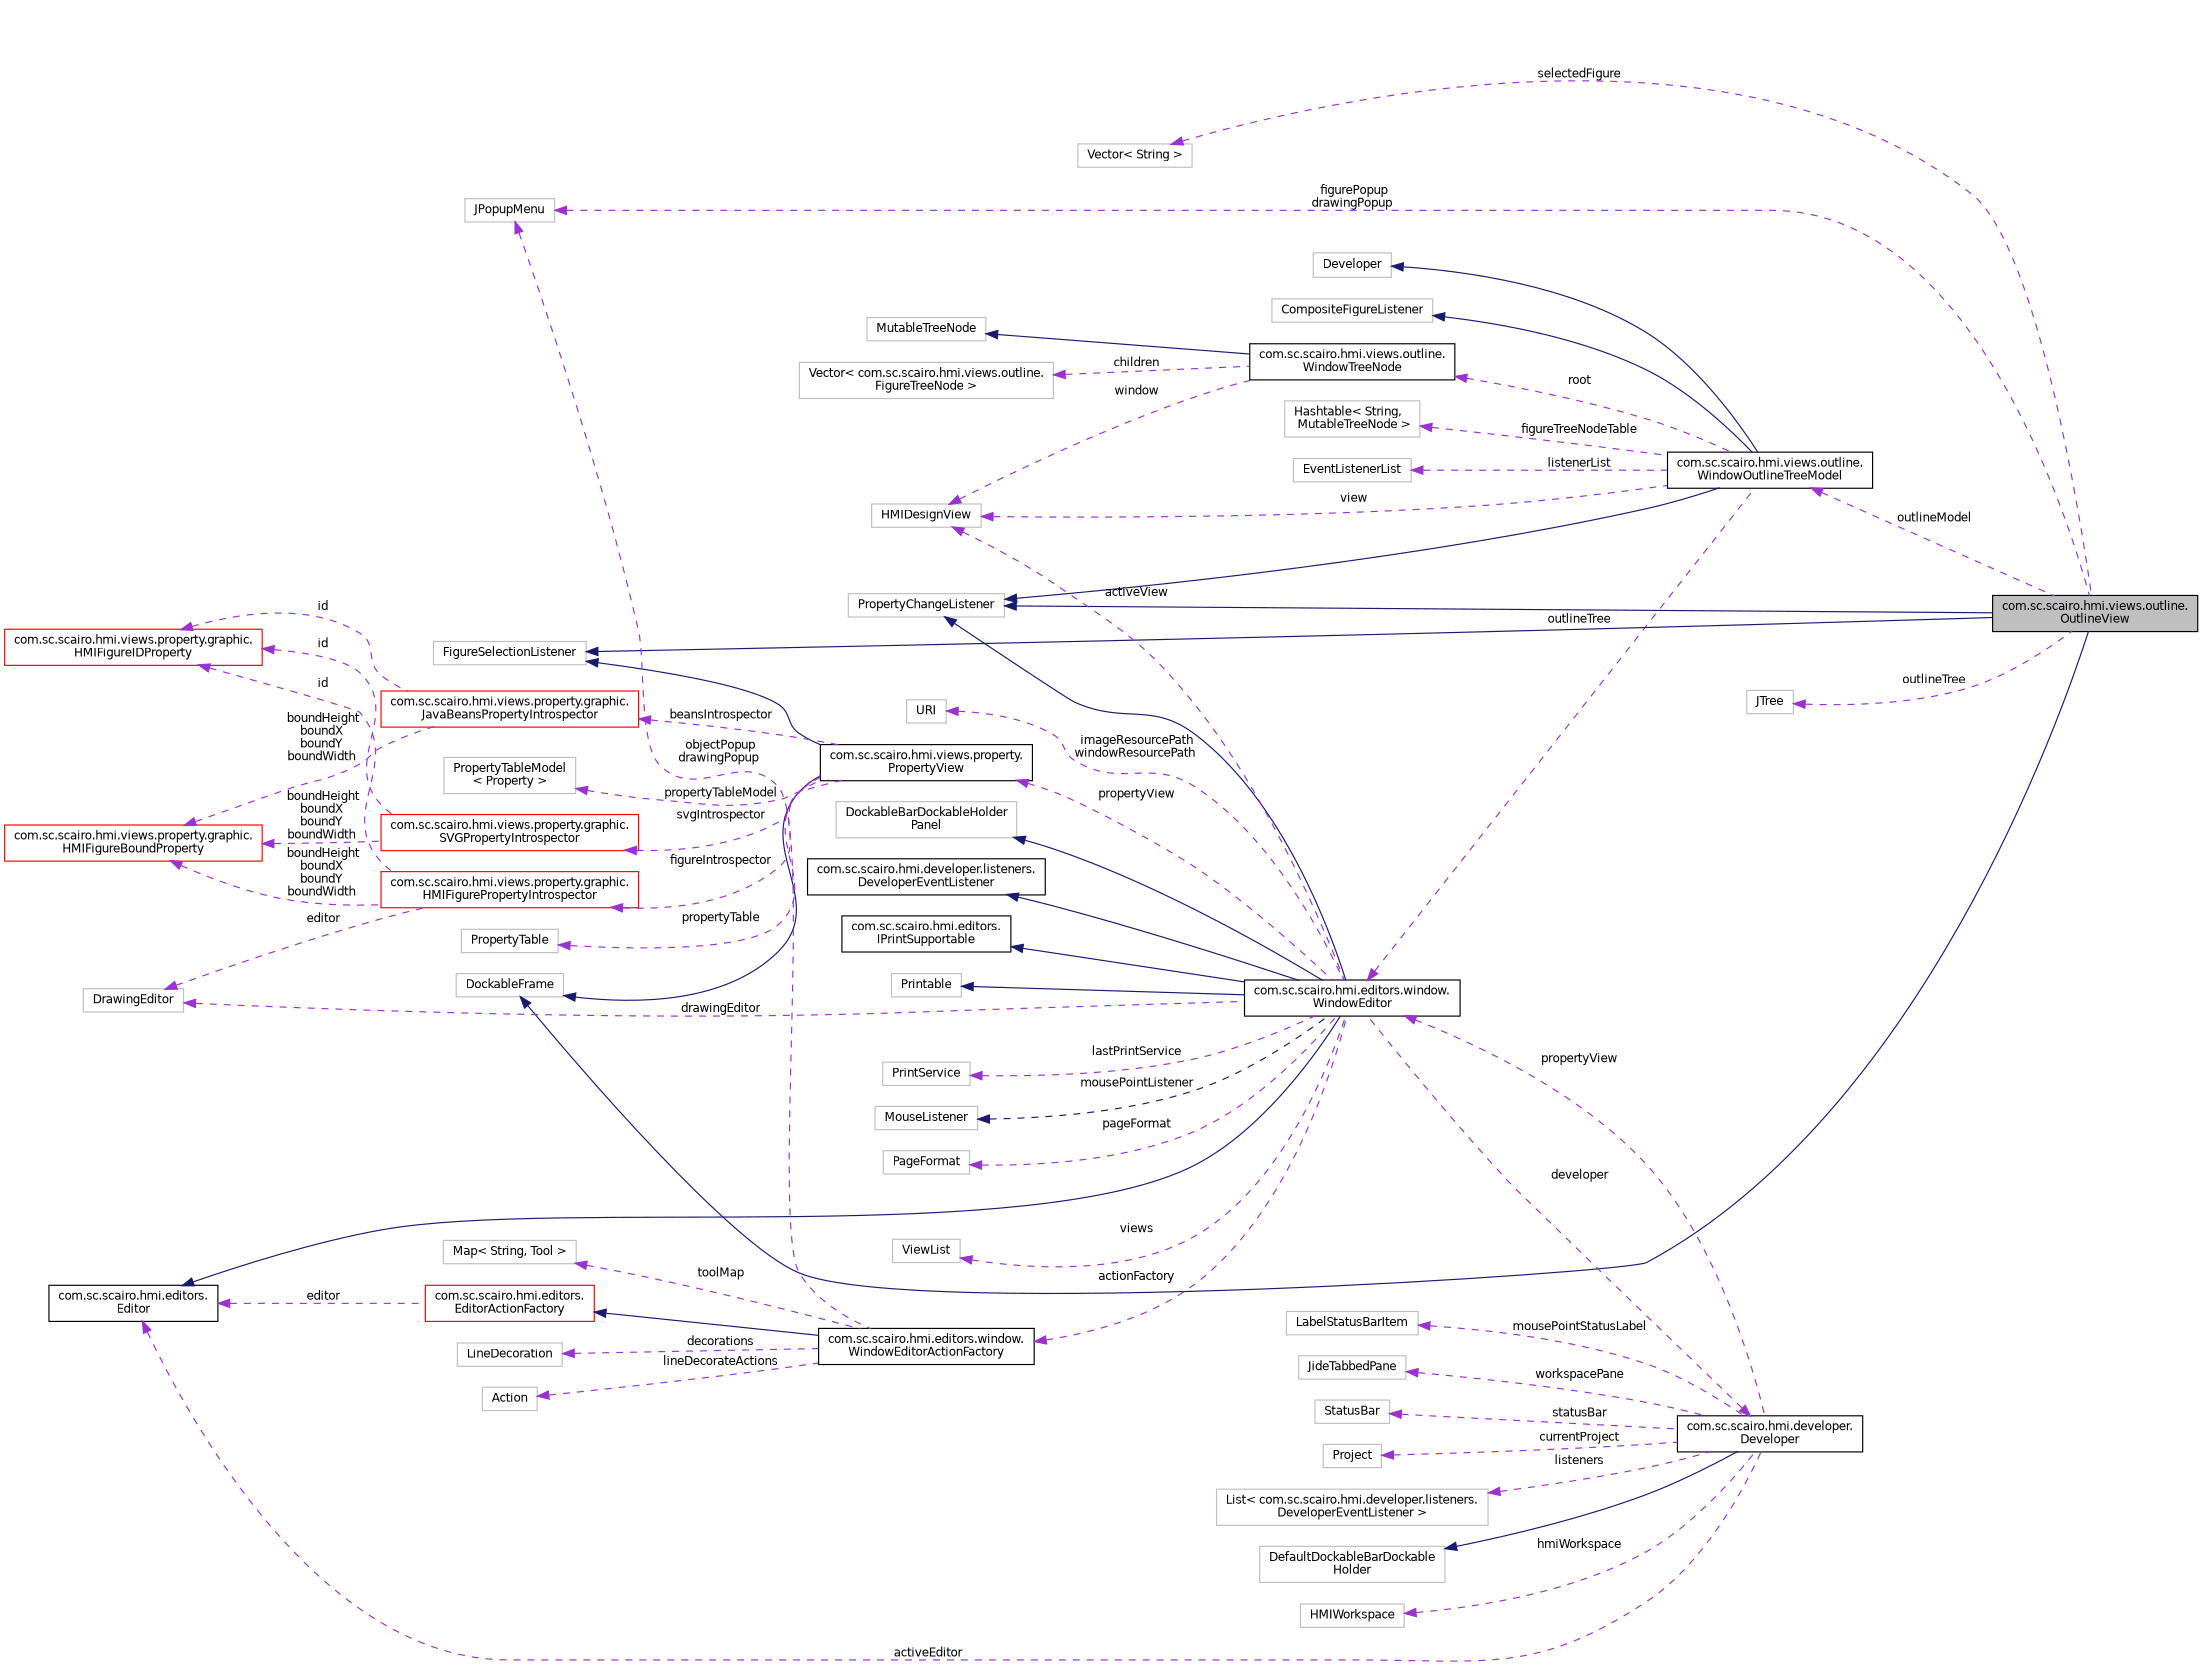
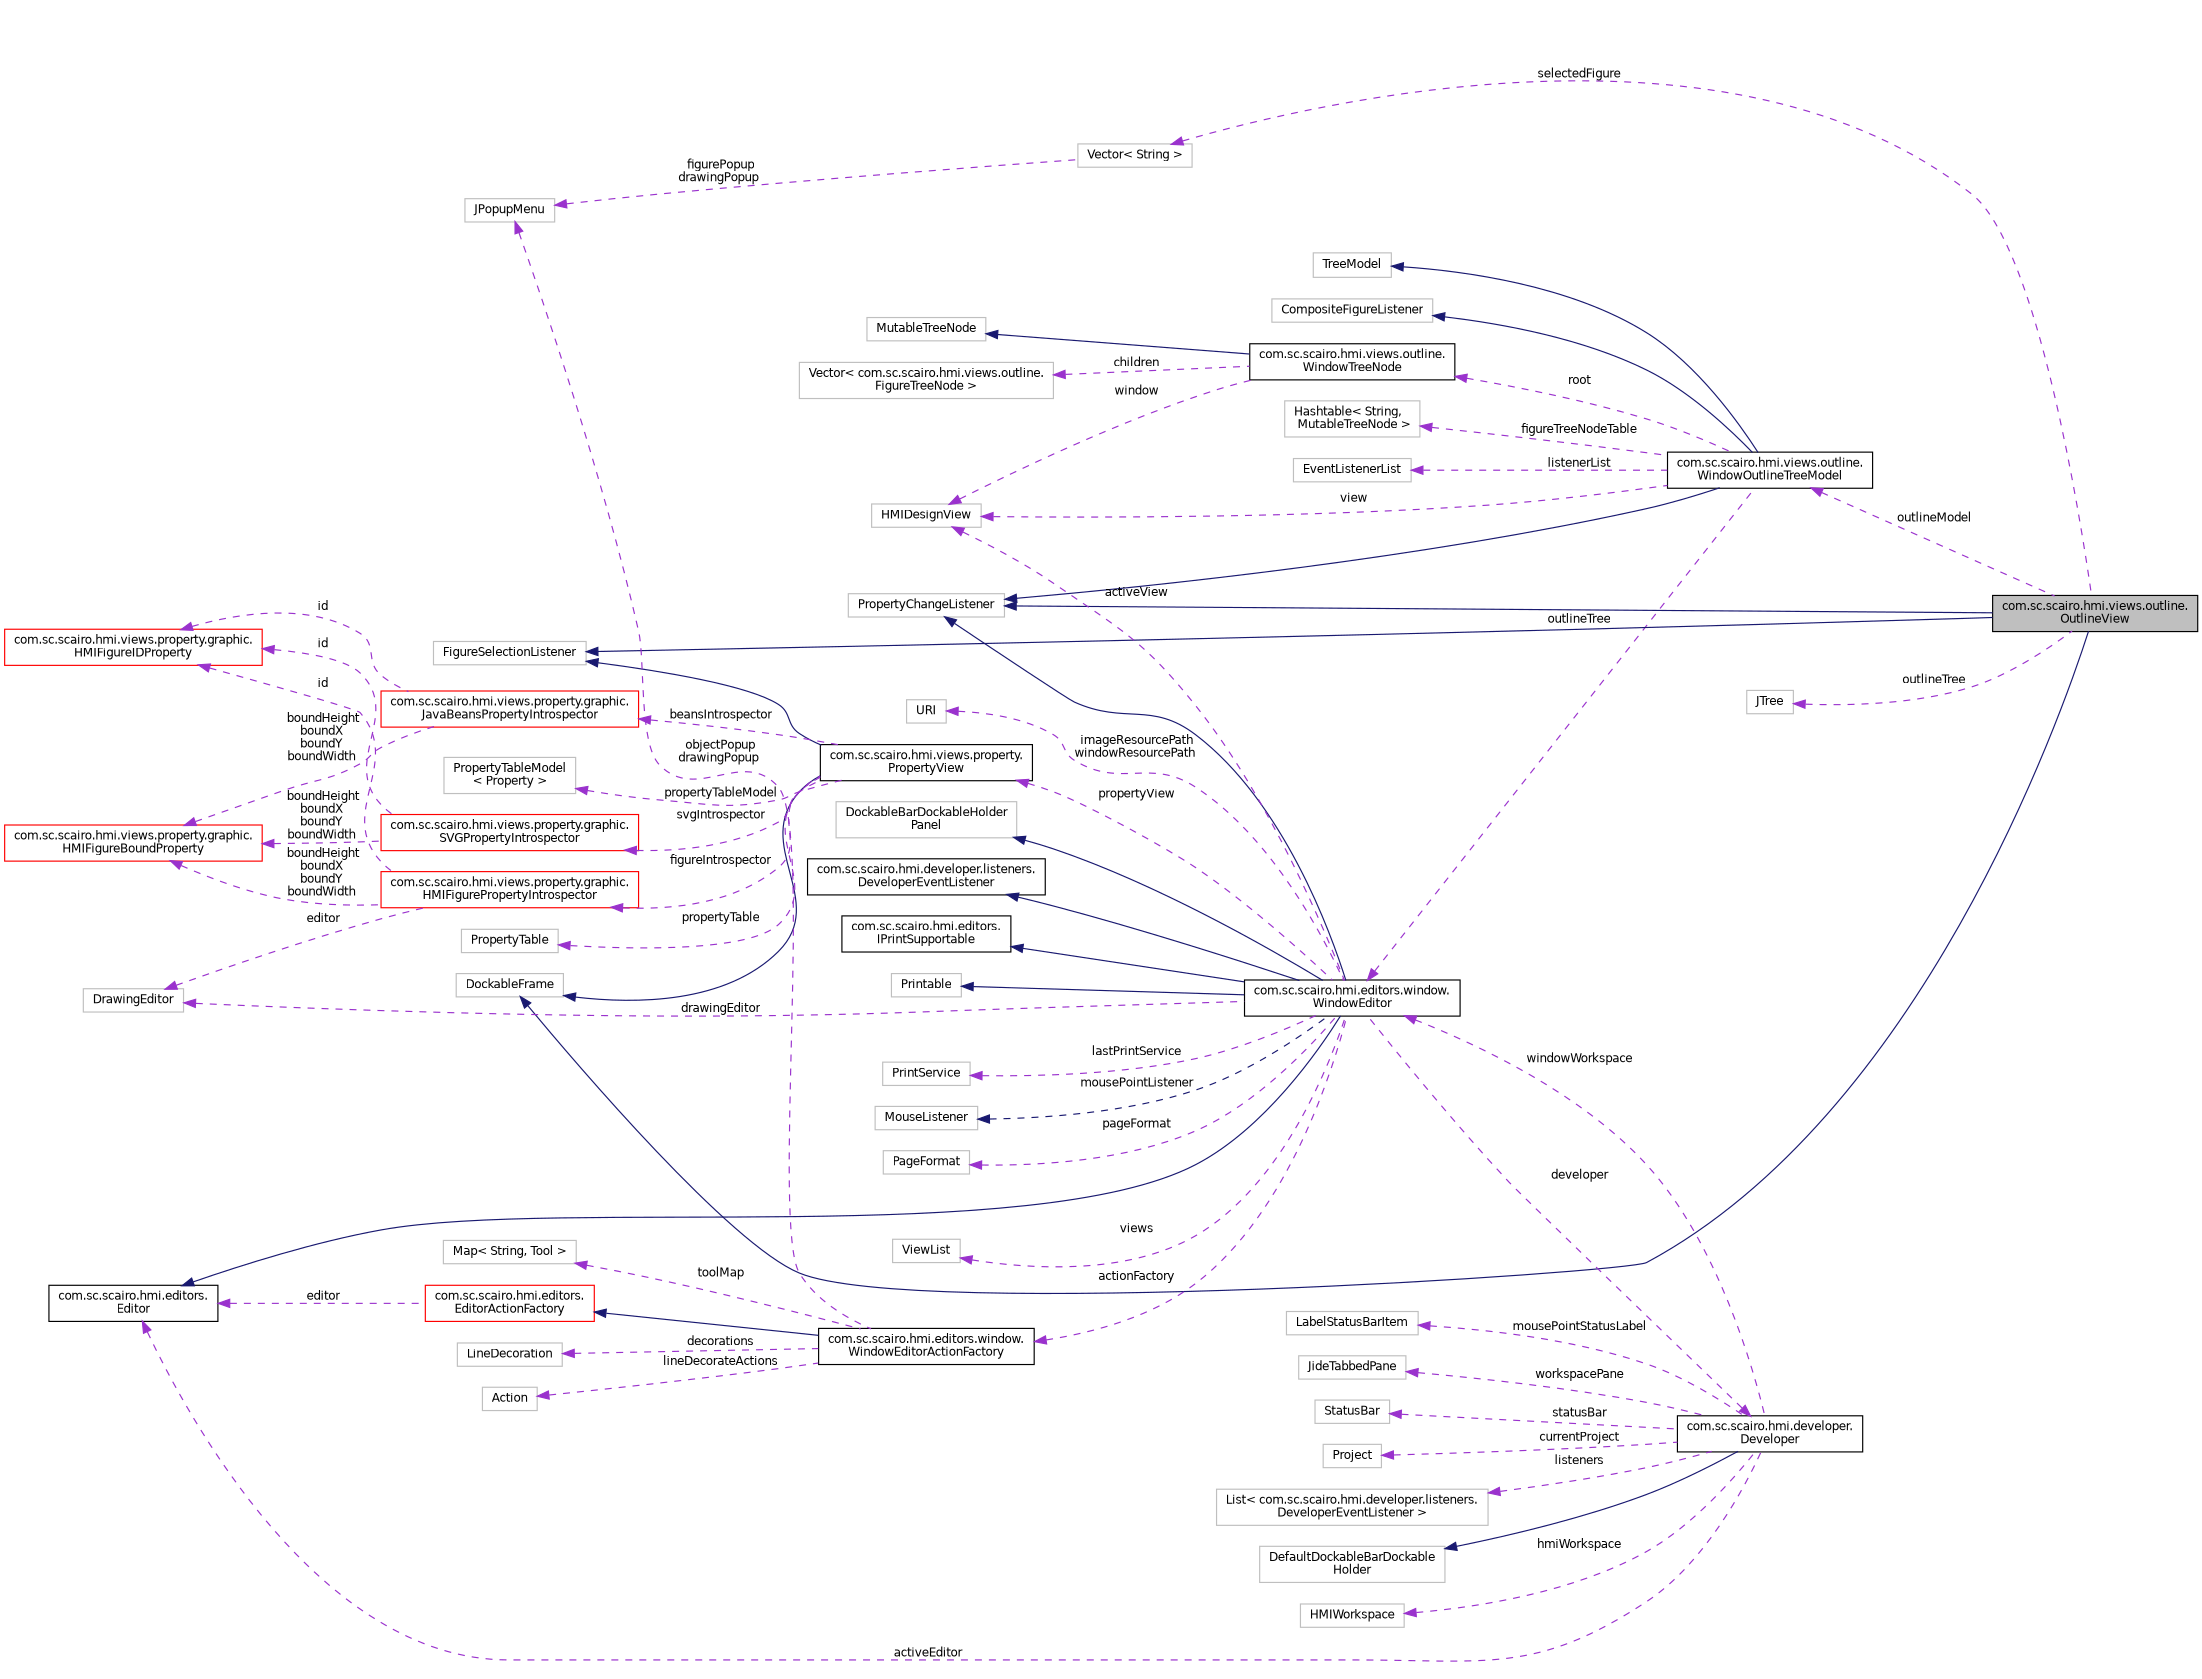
edge "com.sc.scairo.hmi.views.outline. OutlineView" -> "JPopupMenu": now "Vector< String >" -> "JPopupMenu"
node "Developer": label "Developer" -> "TreeModel"
edge "com.sc.scairo.hmi.developer. Developer" -> "com.sc.scairo.hmi.editors.window. WindowEditor": label " propertyView" -> " windowWorkspace"
